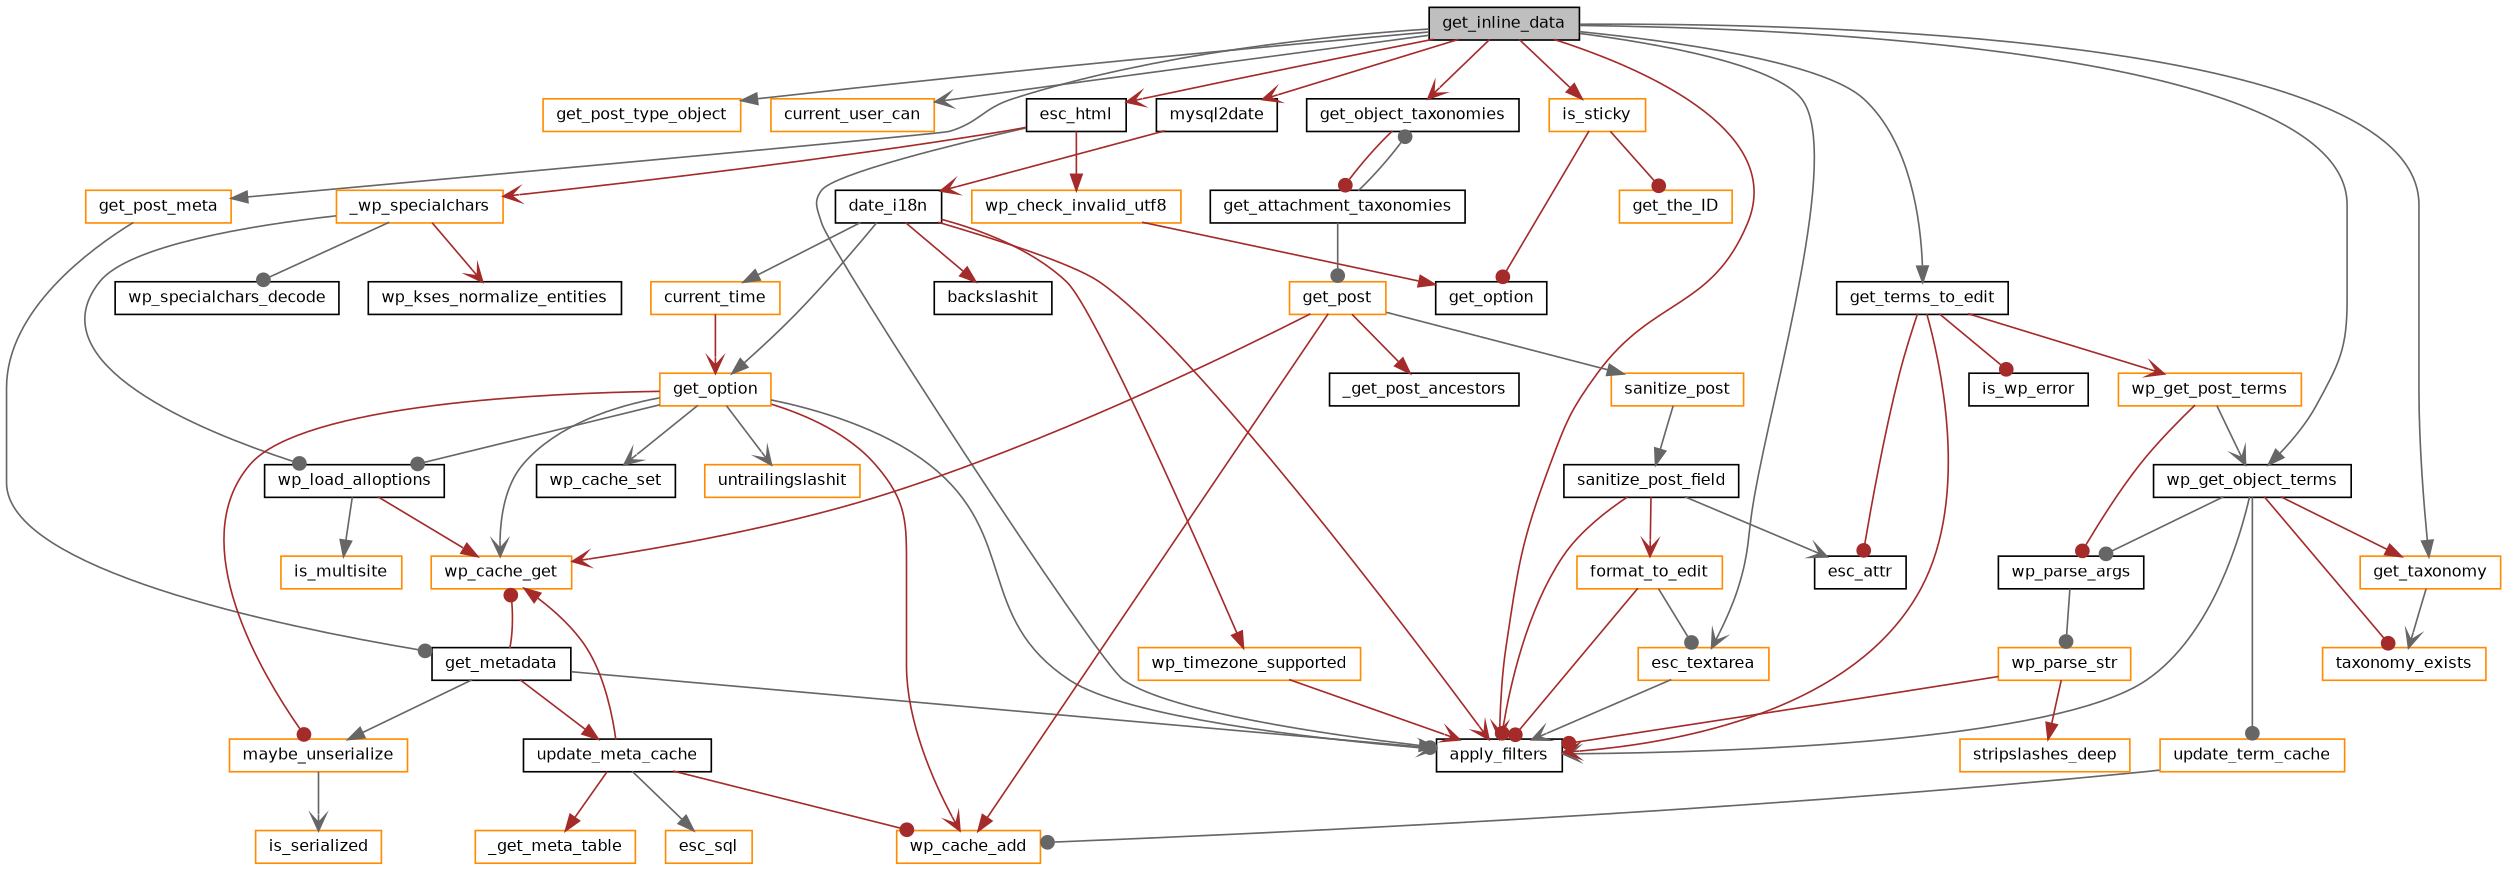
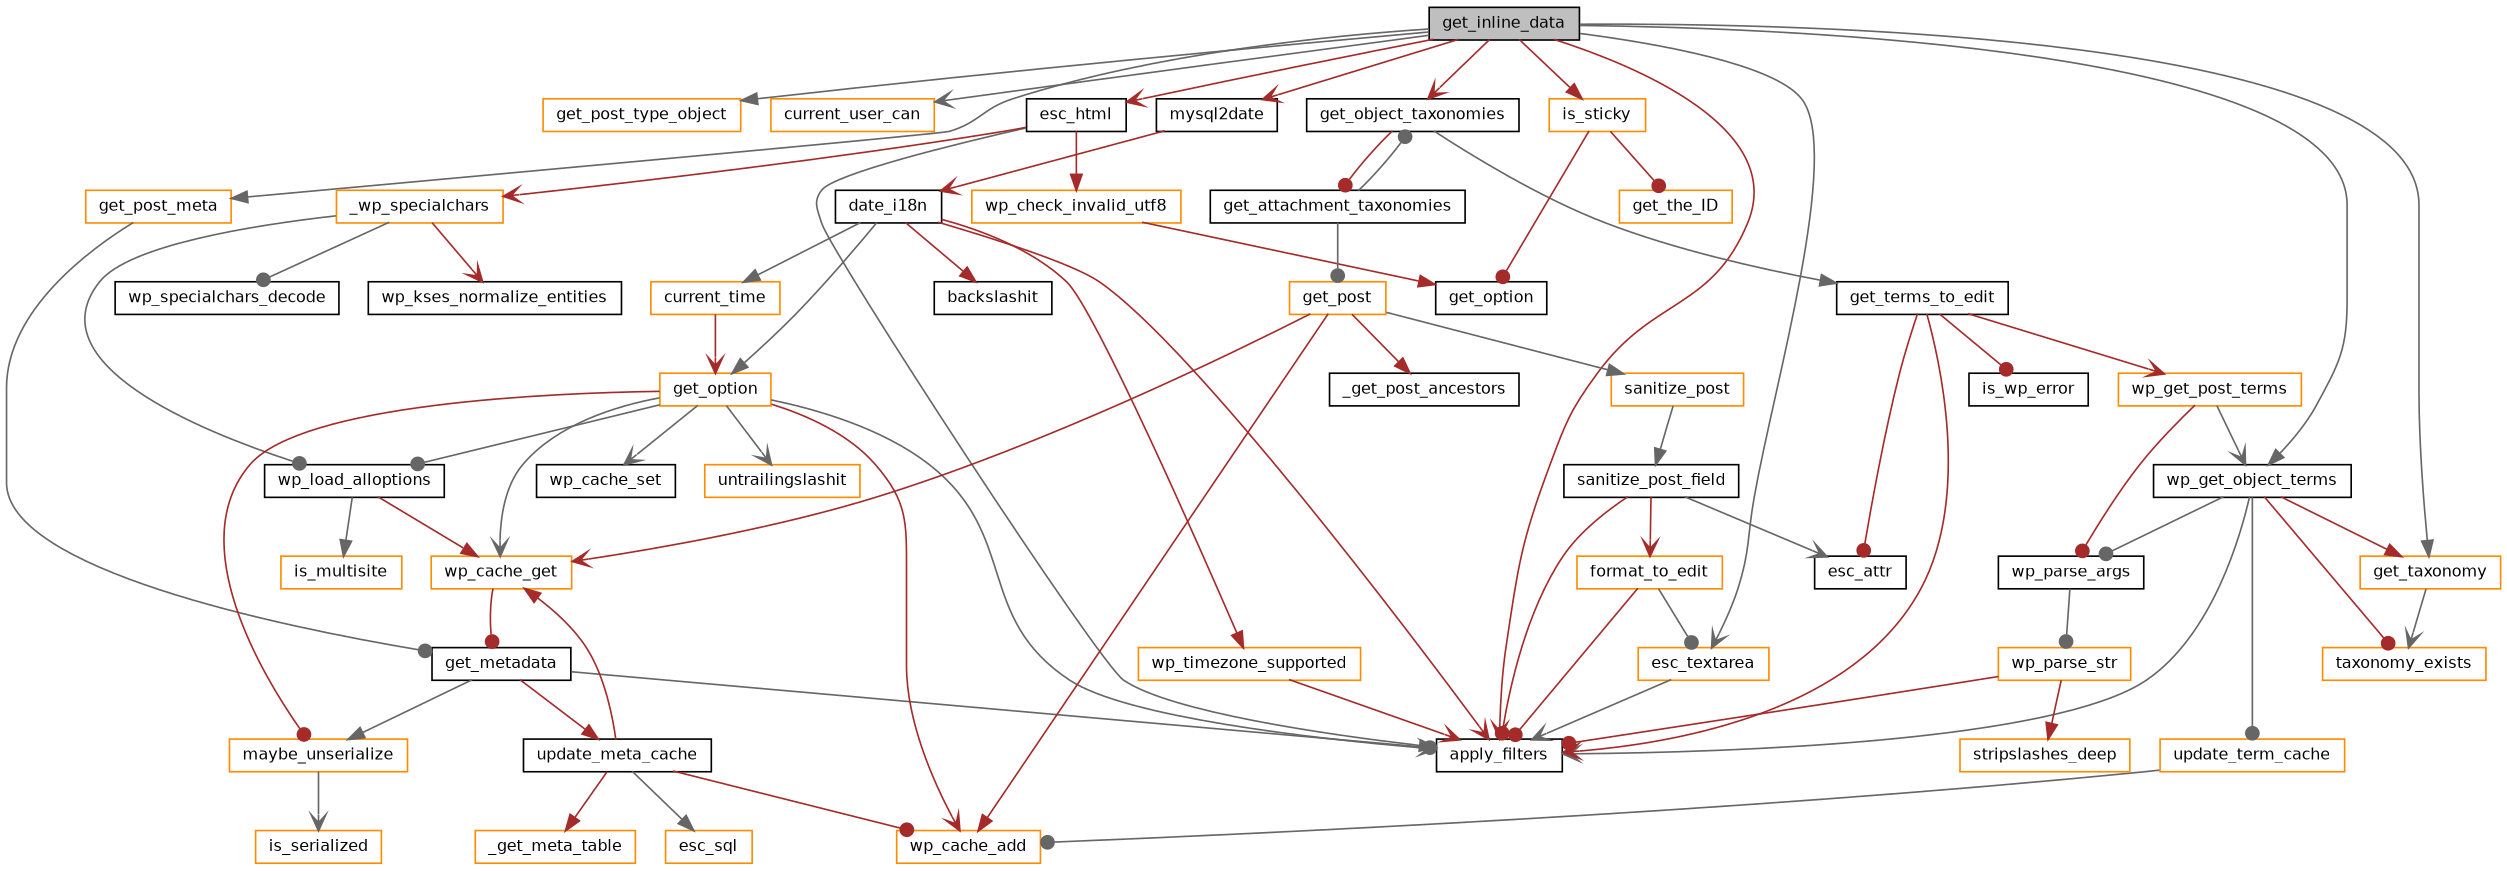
edge "get_inline_data" -> "get_terms_to_edit": now "get_object_taxonomies" -> "get_terms_to_edit"
edge "get_metadata" -> "wp_cache_get": reversed
